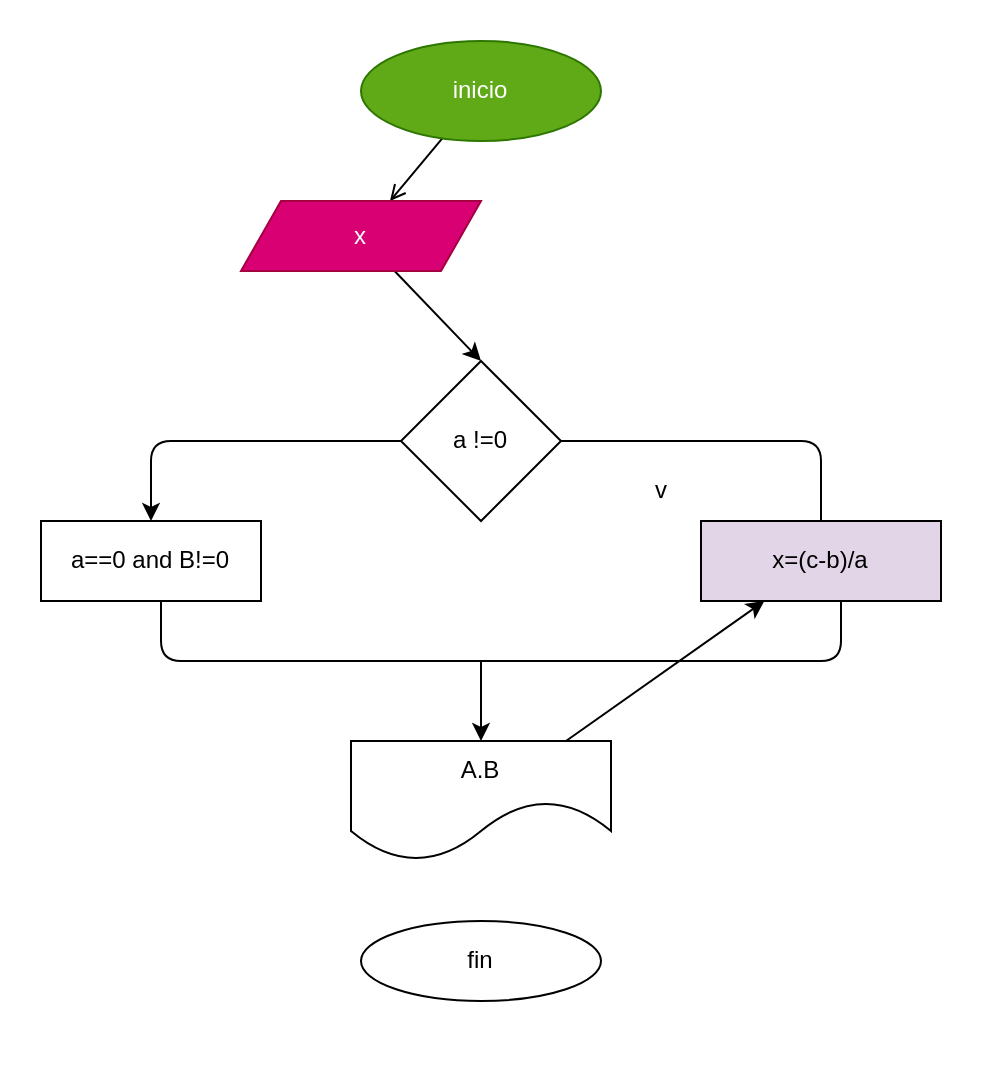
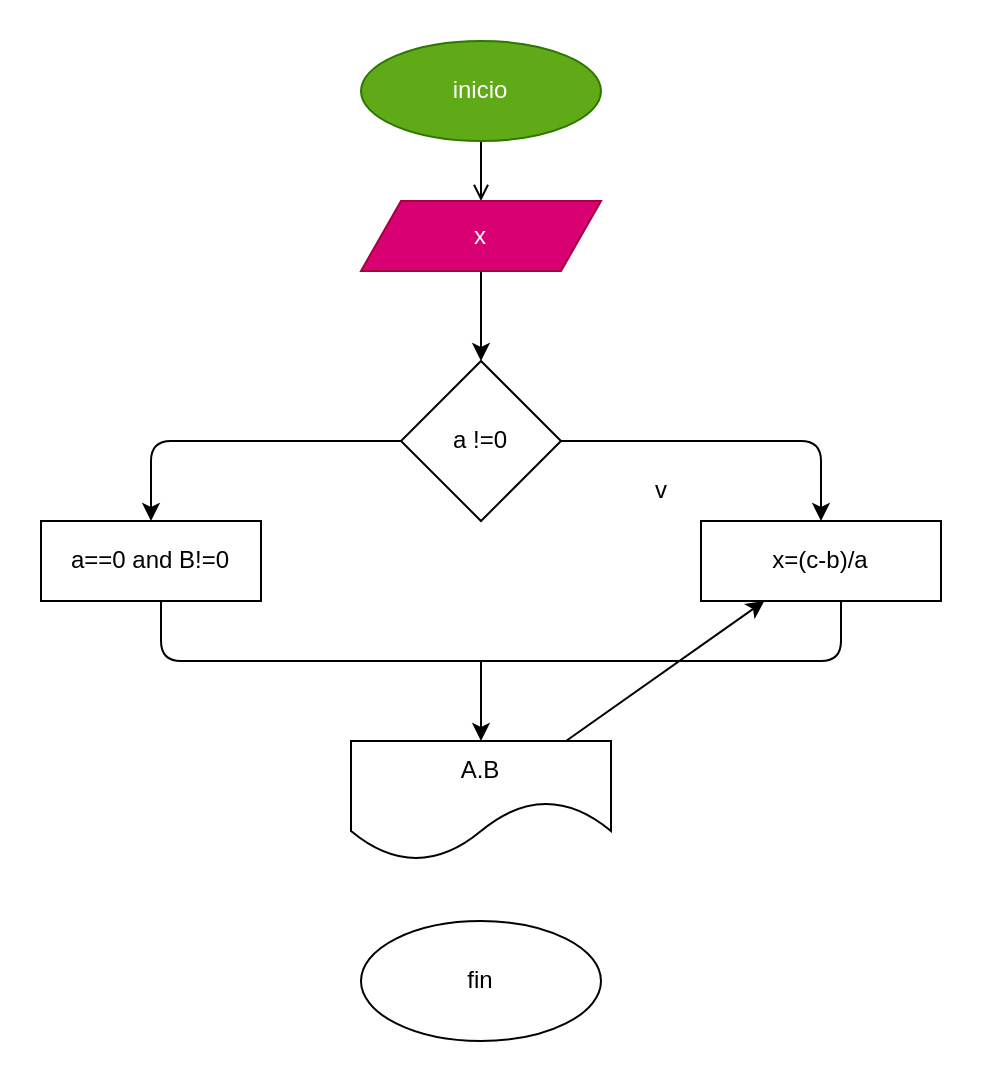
node "x": moved (361, 236) -> (481, 236)
edge "a !=0" -- "x=(c-b)/a": arrowhead none -> classic
node "x=(c-b)/a": fillcolor #e1d5e7 -> #ffffff
node "fin": size 240x80 -> 240x120
